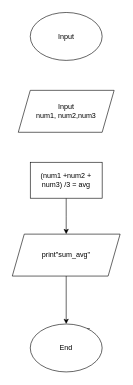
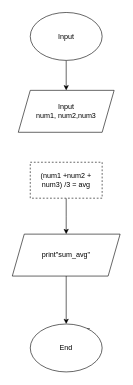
edge "Input" -> "Input num1, num2,num3": added
node "(num1 +num2 + num3) /3 = avg": style solid -> dashed
